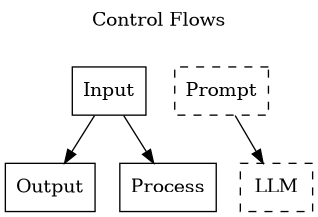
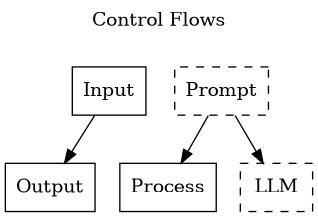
edge "Input" -> "Process": now "Prompt" -> "Process"
